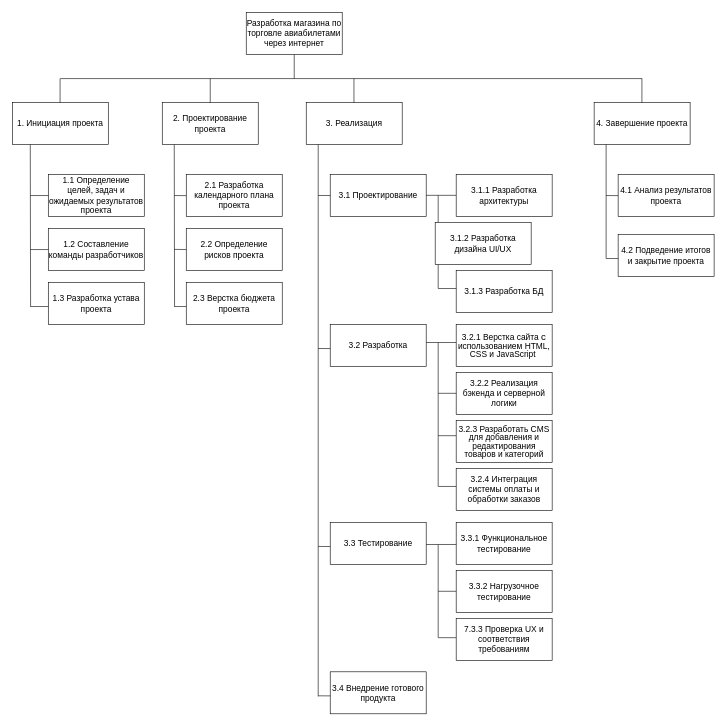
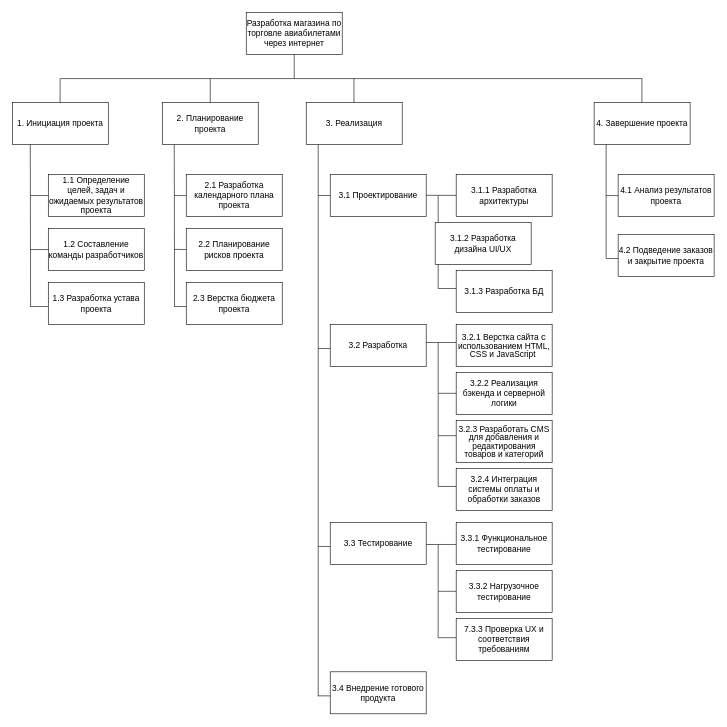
node "2. Проектирование проекта": label "2. Проектирование проекта" -> "2. Планирование проекта"
node "2.2 Определение рисков проекта": label "2.2 Определение рисков проекта" -> "2.2 Планирование рисков проекта"
node "4.2 Подведение итогов и закрытие проекта": label "4.2 Подведение итогов и закрытие проекта" -> "4.2 Подведение заказов и закрытие проекта"
